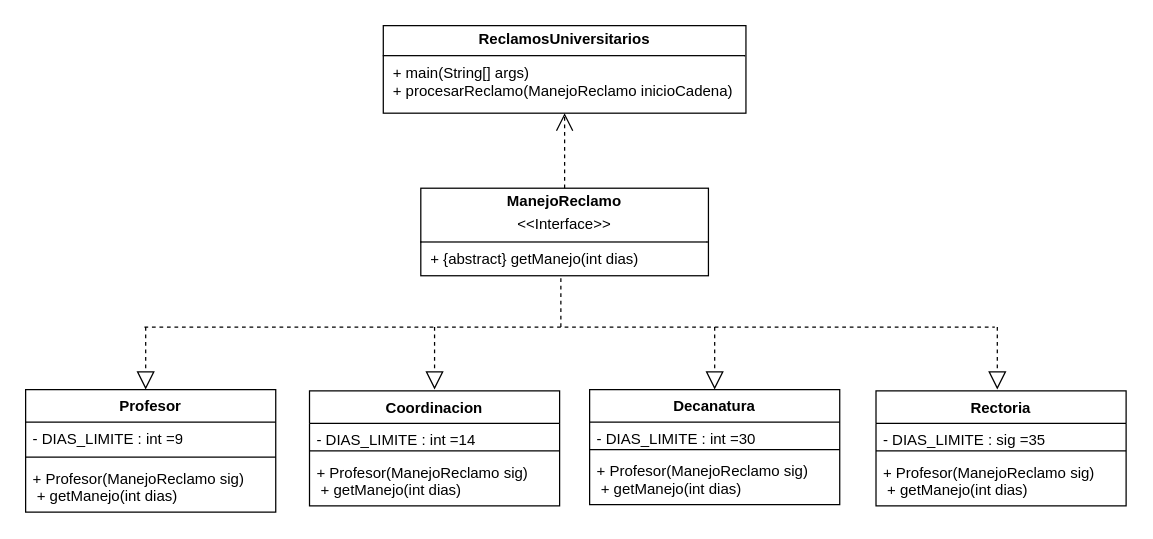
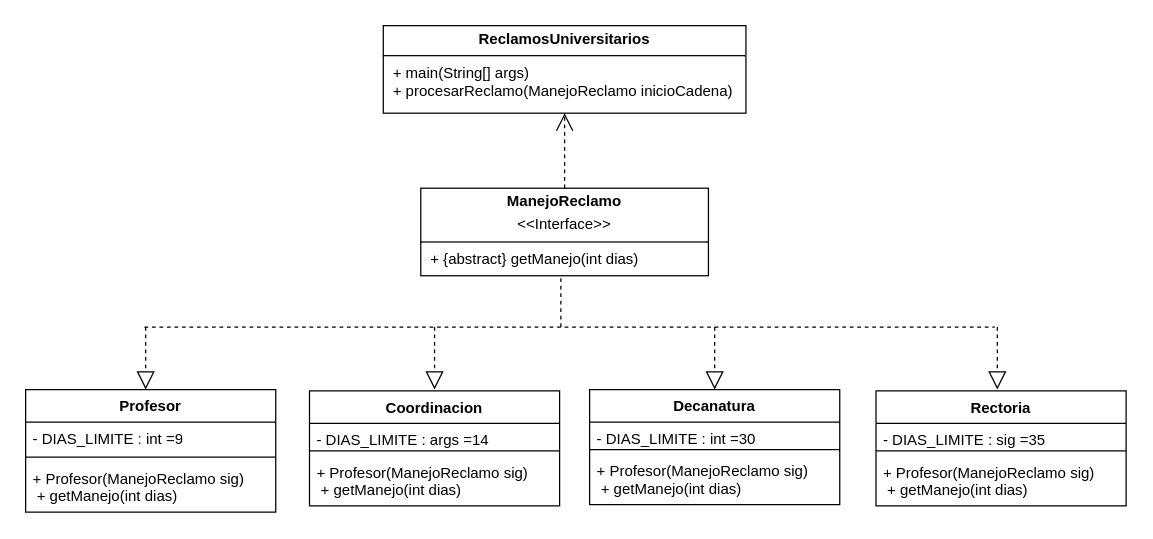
node "- DIAS_LIMITE : int =14": label "- DIAS_LIMITE : int =14" -> "- DIAS_LIMITE : args =14"
